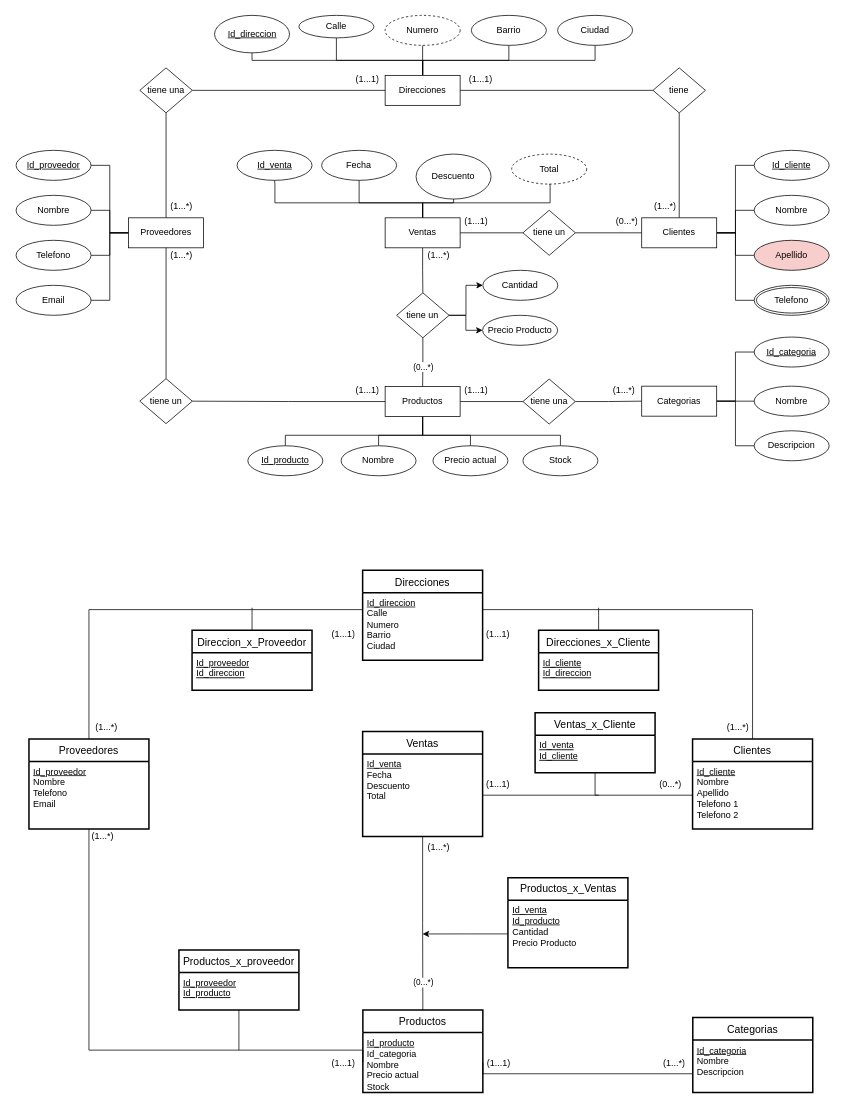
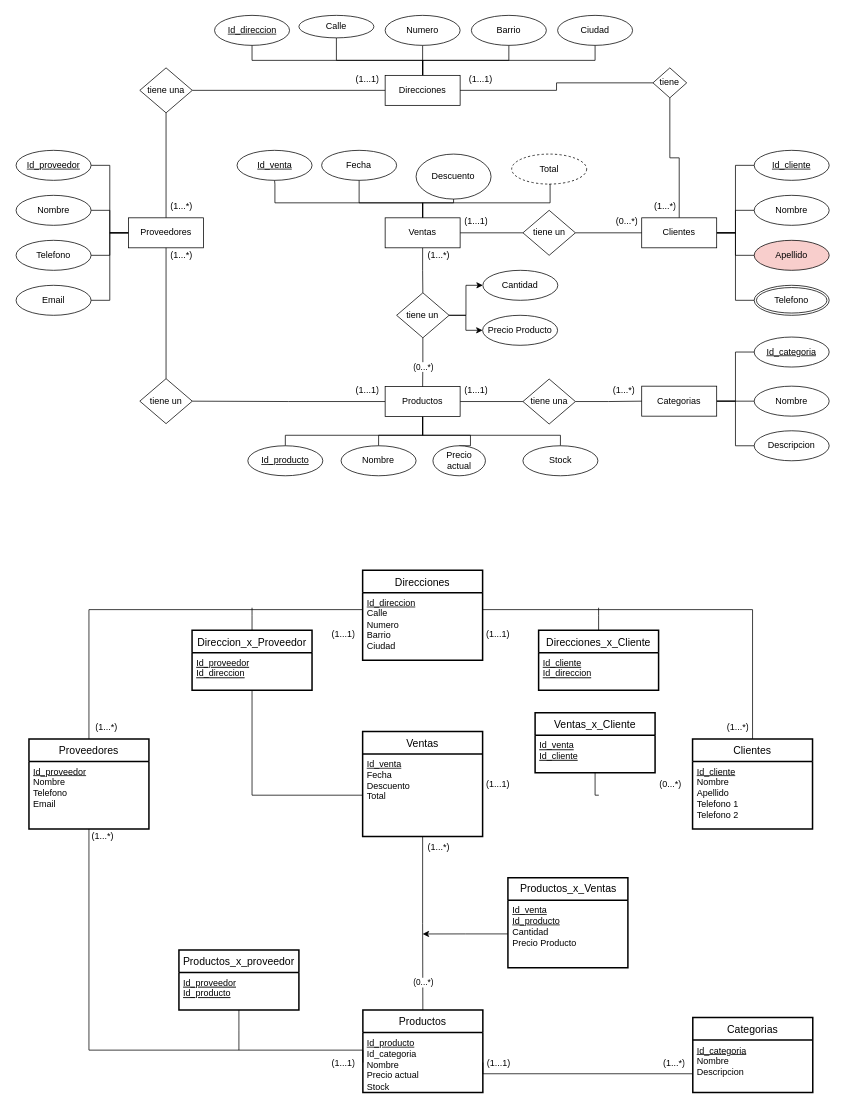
node "Numero": style dashed -> solid
node "Id_direccion": size 75x38 -> 75x30
node "tiene": size 53x45 -> 34x30
node "Precio actual": size 75x30 -> 53x30
edge "Id_venta Fecha Descuento Total" -- "Id_cliente Nombre Apellido Telefono 1 Telefono 2": now "Id_venta Fecha Descuento Total" -- "Id_proveedor Id_direccion"
